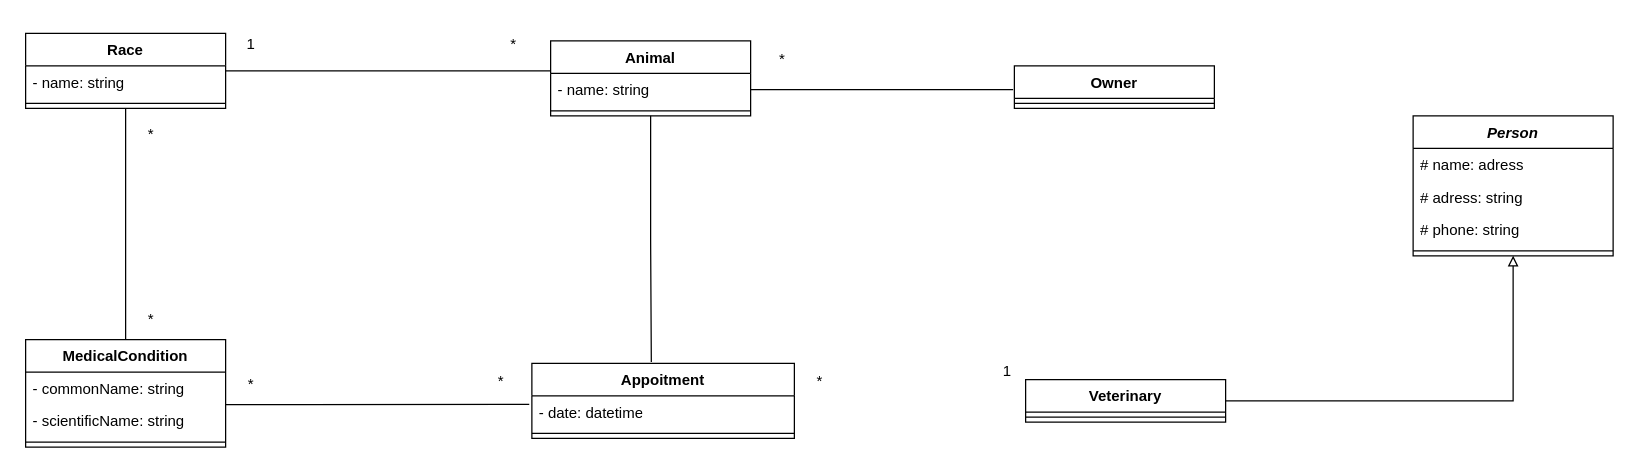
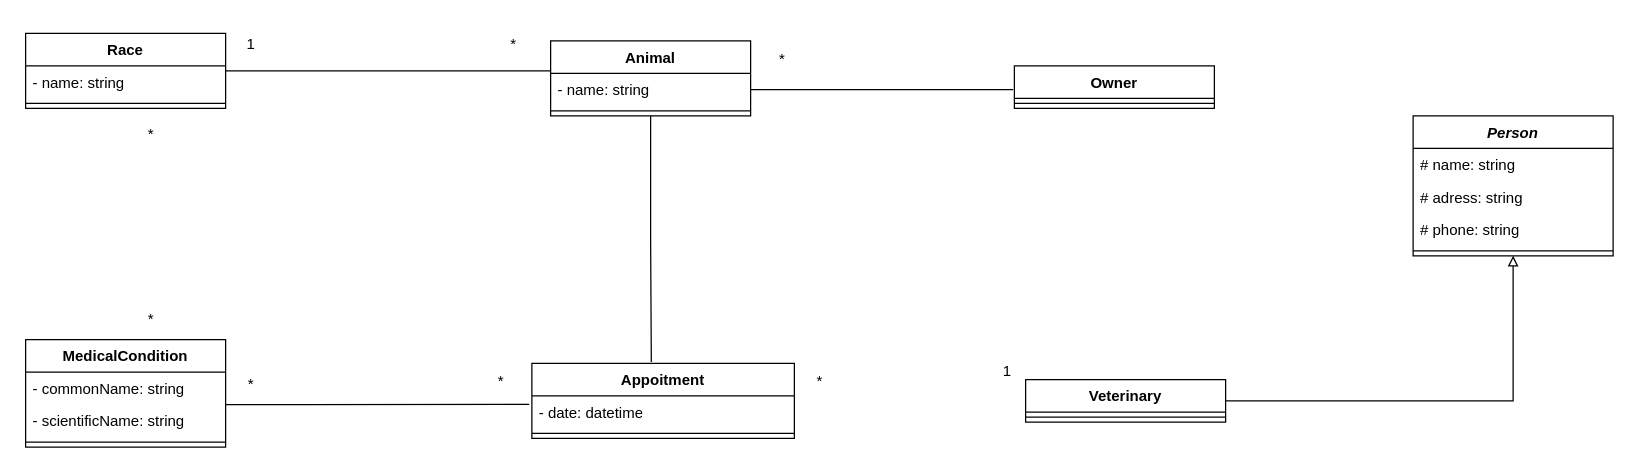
node "# name: adress": label "# name: adress" -> "# name: string"
edge "Race" -- "MedicalCondition": removed
